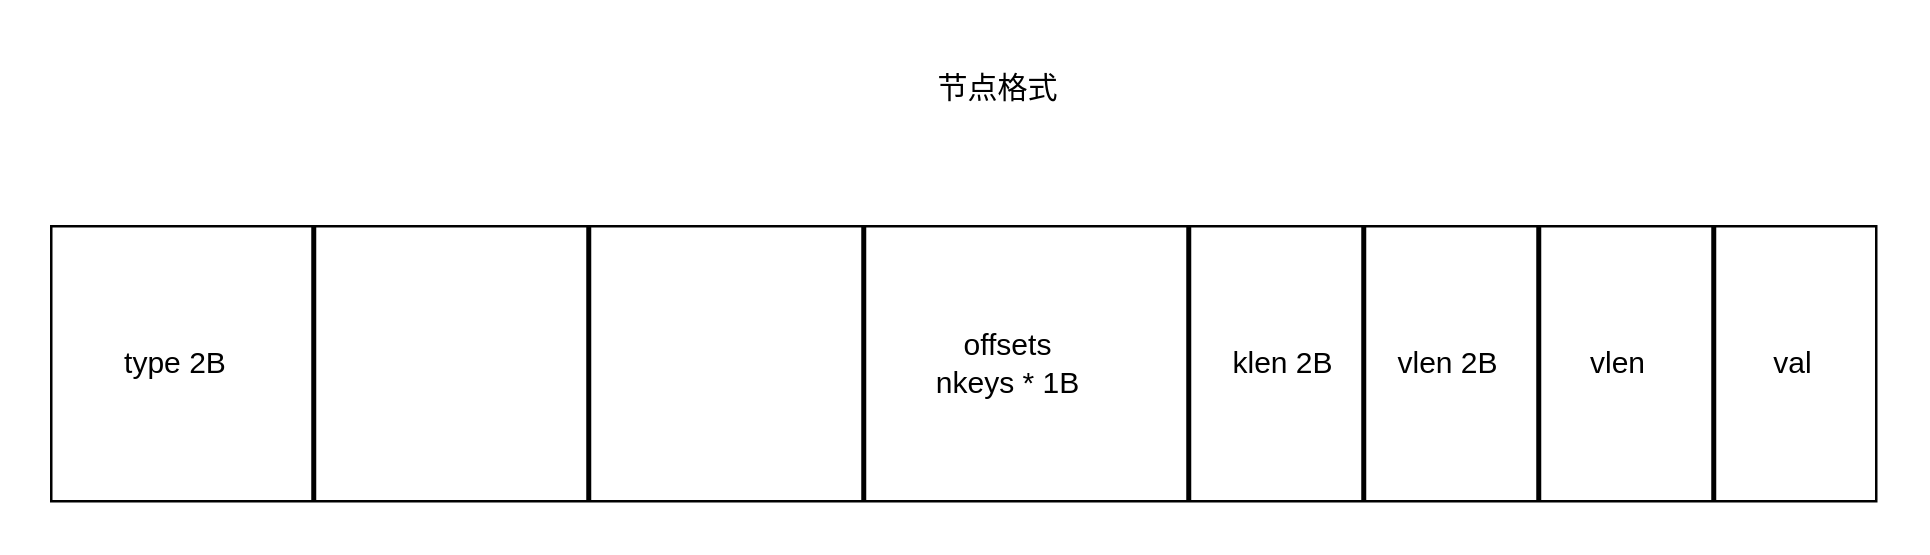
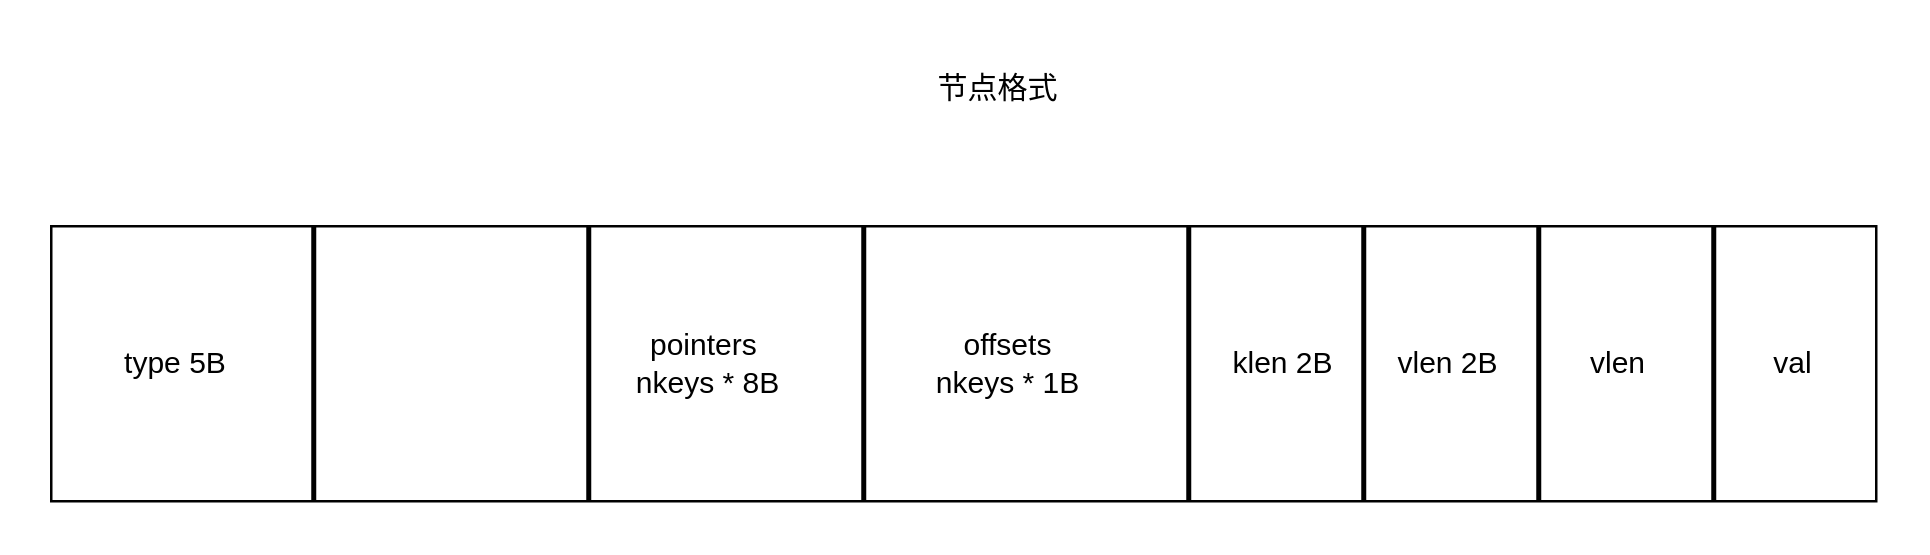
node "type 2B": label "type 2B" -> "type 5B"
node "pointers nkeys * 8B": added
